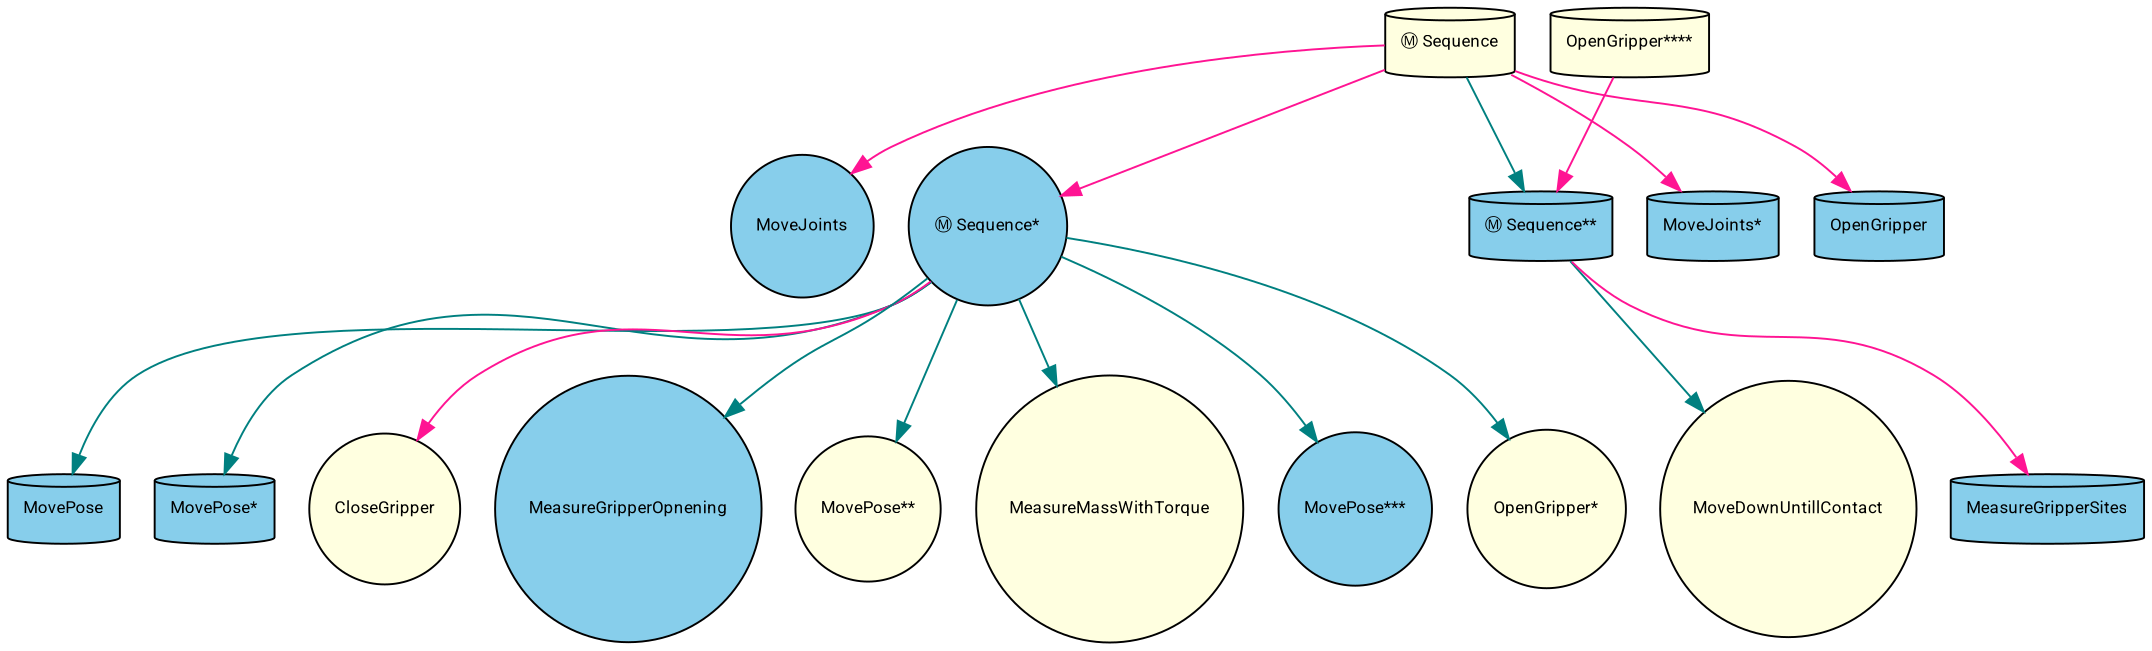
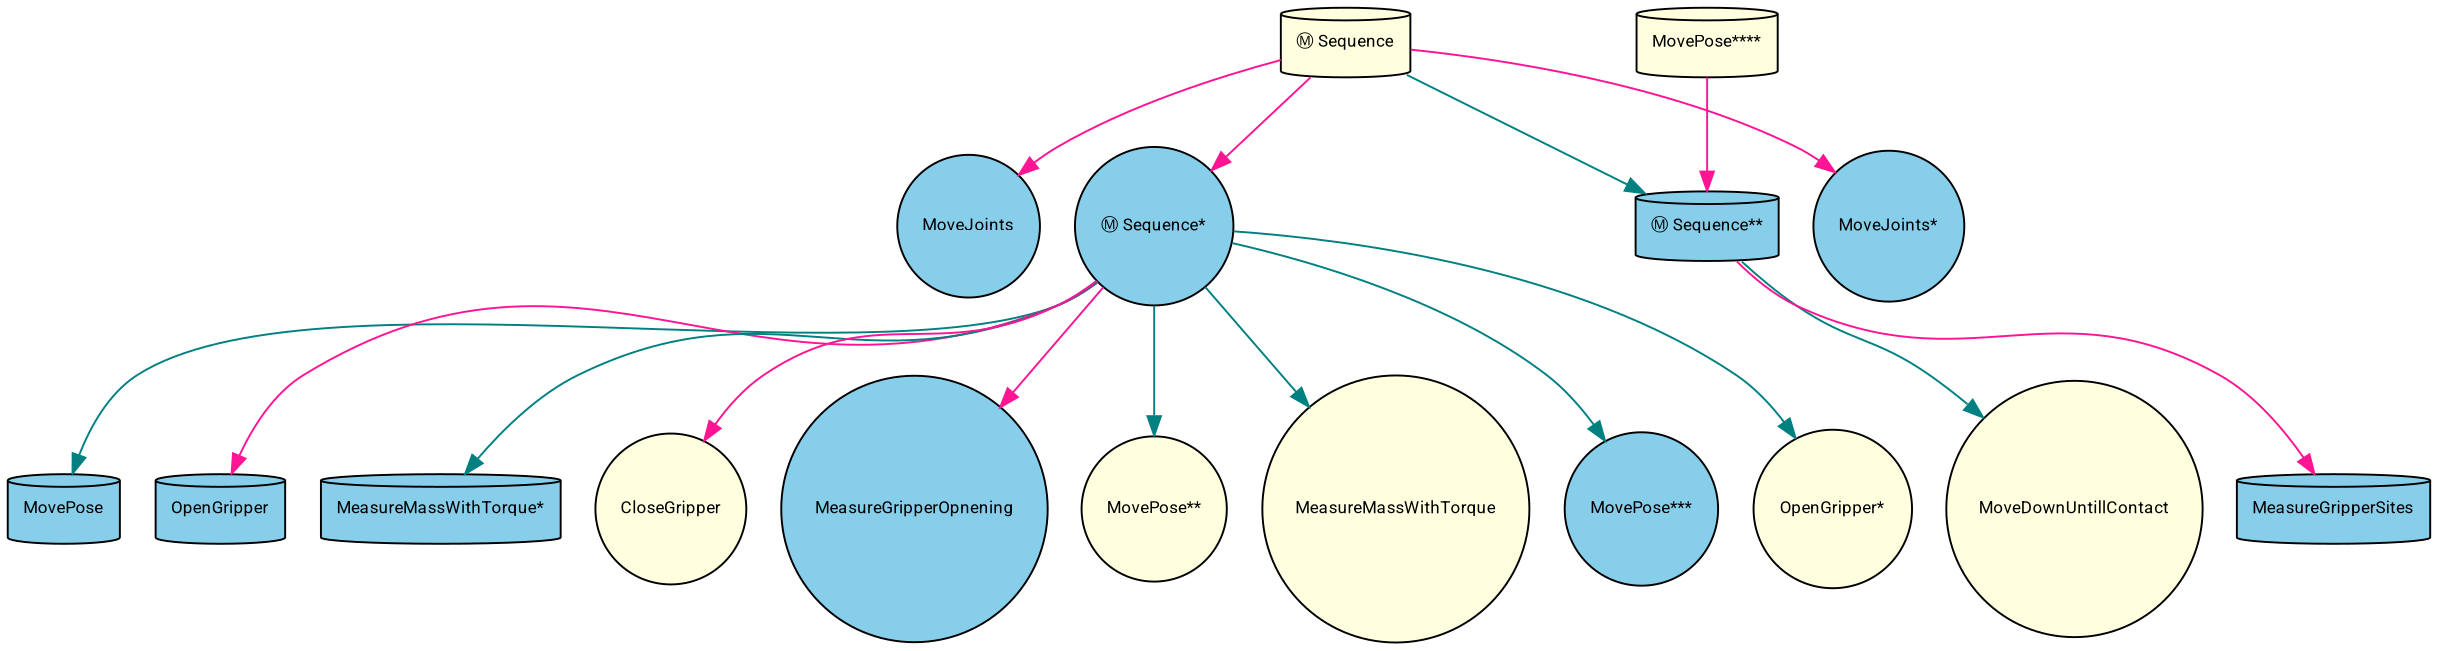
node "OpenGripper****": label "OpenGripper****" -> "MovePose****"
edge "Ⓜ Sequence" -> "OpenGripper": now "Ⓜ Sequence*" -> "OpenGripper"
node "MoveJoints*": shape cylinder -> circle
edge "Ⓜ Sequence*" -> "MeasureGripperOpnening": color teal -> deeppink
node "MovePose*": label "MovePose*" -> "MeasureMassWithTorque*"
